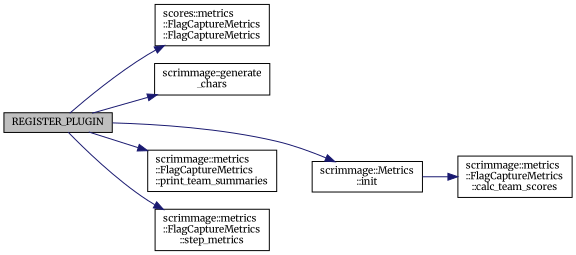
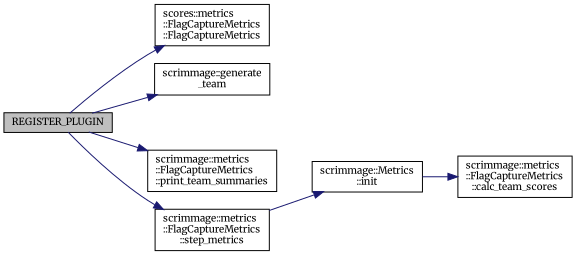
node "scrimmage::generate _chars": label "scrimmage::generate _chars" -> "scrimmage::generate _team"
edge "REGISTER_PLUGIN" -> "scrimmage::Metrics ::init": now "scrimmage::metrics ::FlagCaptureMetrics ::step_metrics" -> "scrimmage::Metrics ::init"
